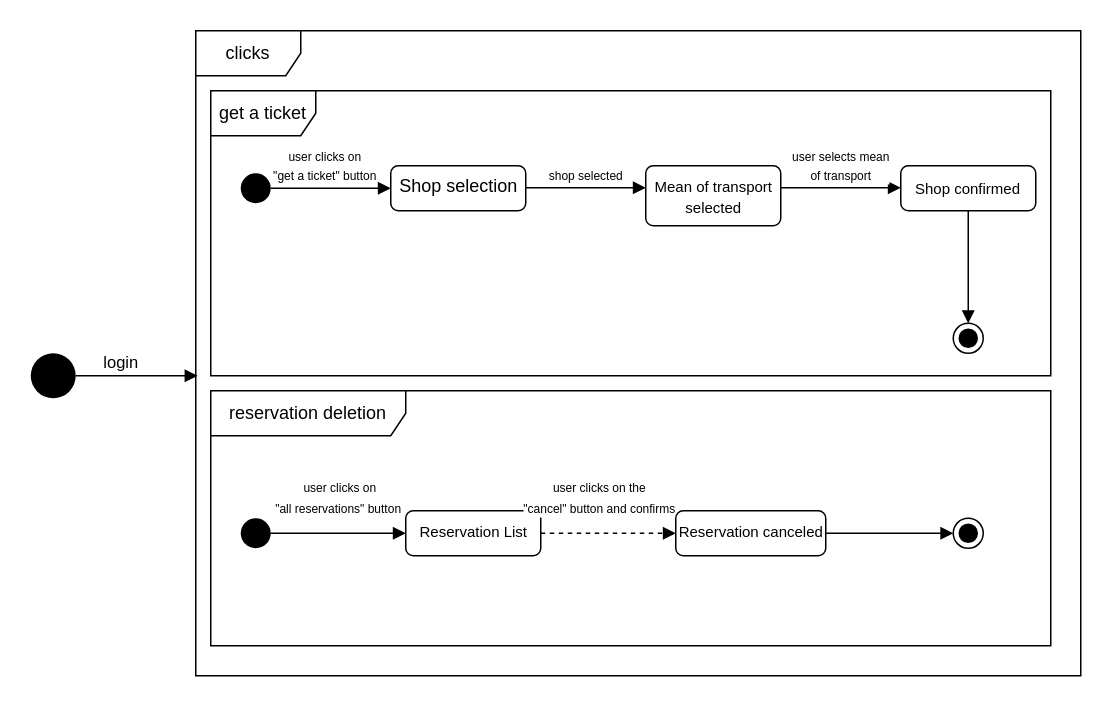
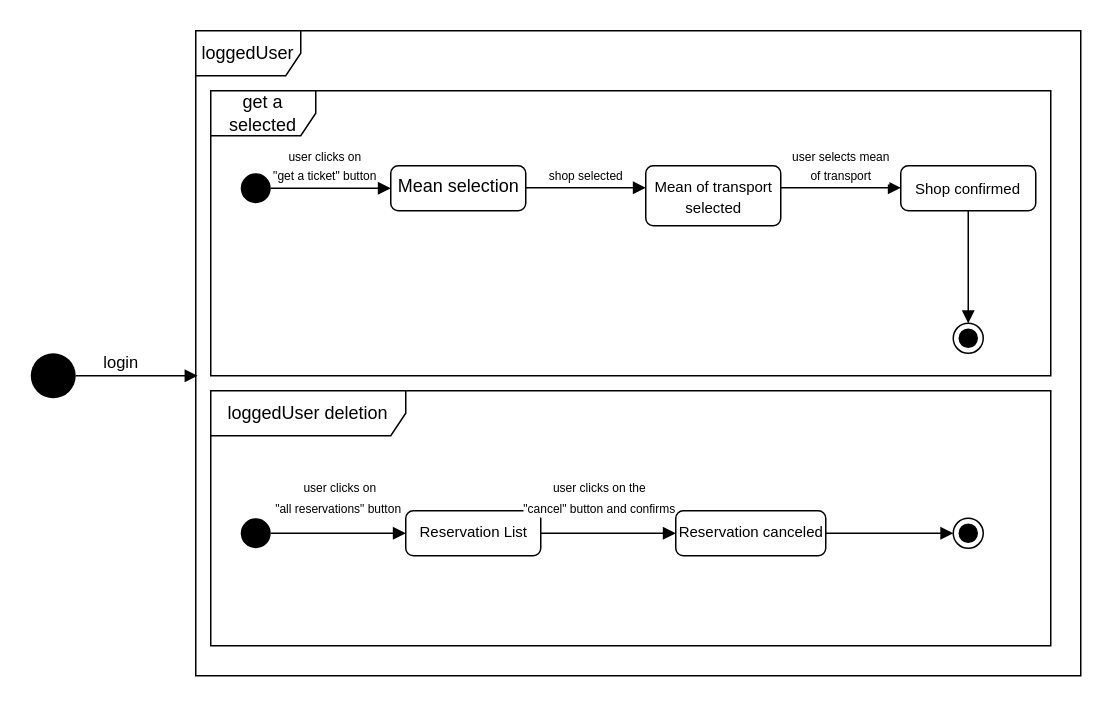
node "clicks": label "clicks" -> "loggedUser"
node "get a ticket": label "get a ticket" -> "get a selected"
node "Shop selection": label "Shop selection" -> "Mean selection"
node "reservation deletion": label "reservation deletion" -> "loggedUser deletion"
edge "Reservation List" -> "Reservation canceled": style dashed -> solid
